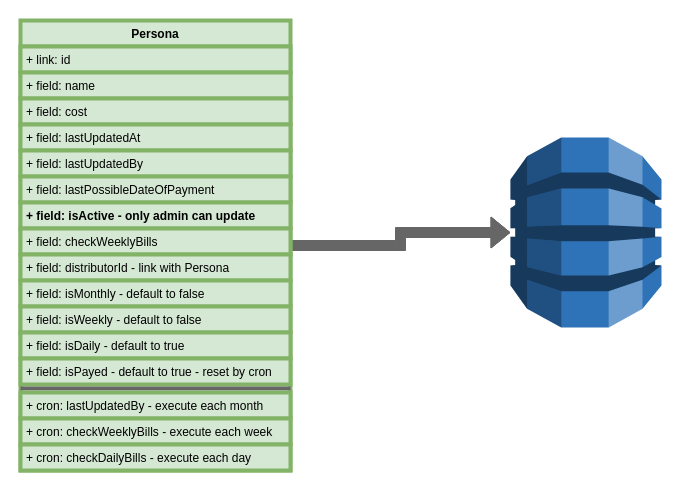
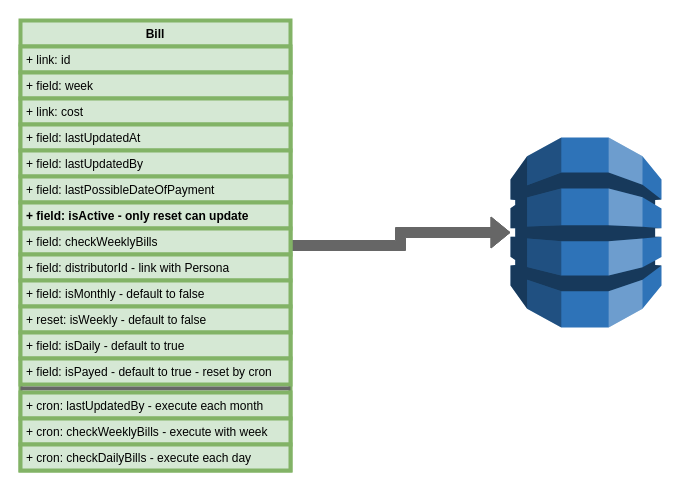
node "Persona": label "Persona" -> "Bill"
node "+ field: name": label "+ field: name" -> "+ field: week"
node "+ field: cost": label "+ field: cost" -> "+ link: cost"
node "+ field: isActive - only admin can update": label "+ field: isActive - only admin can update" -> "+ field: isActive - only reset can update"
node "+ field: isWeekly - default to false": label "+ field: isWeekly - default to false" -> "+ reset: isWeekly - default to false"
node "+ cron: checkWeeklyBills - execute each week": label "+ cron: checkWeeklyBills - execute each week" -> "+ cron: checkWeeklyBills - execute with week"
